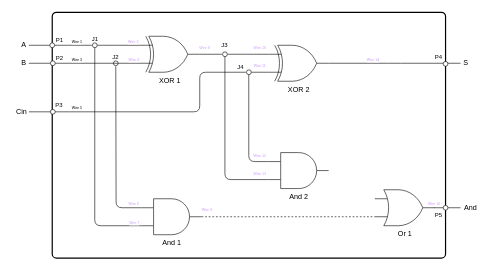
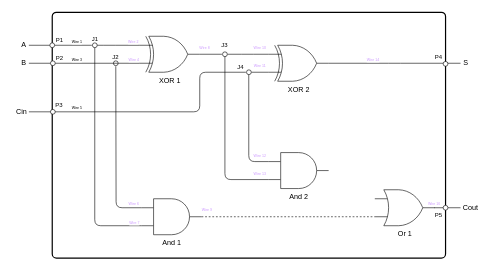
node "And": label "And" -> "Cout"
